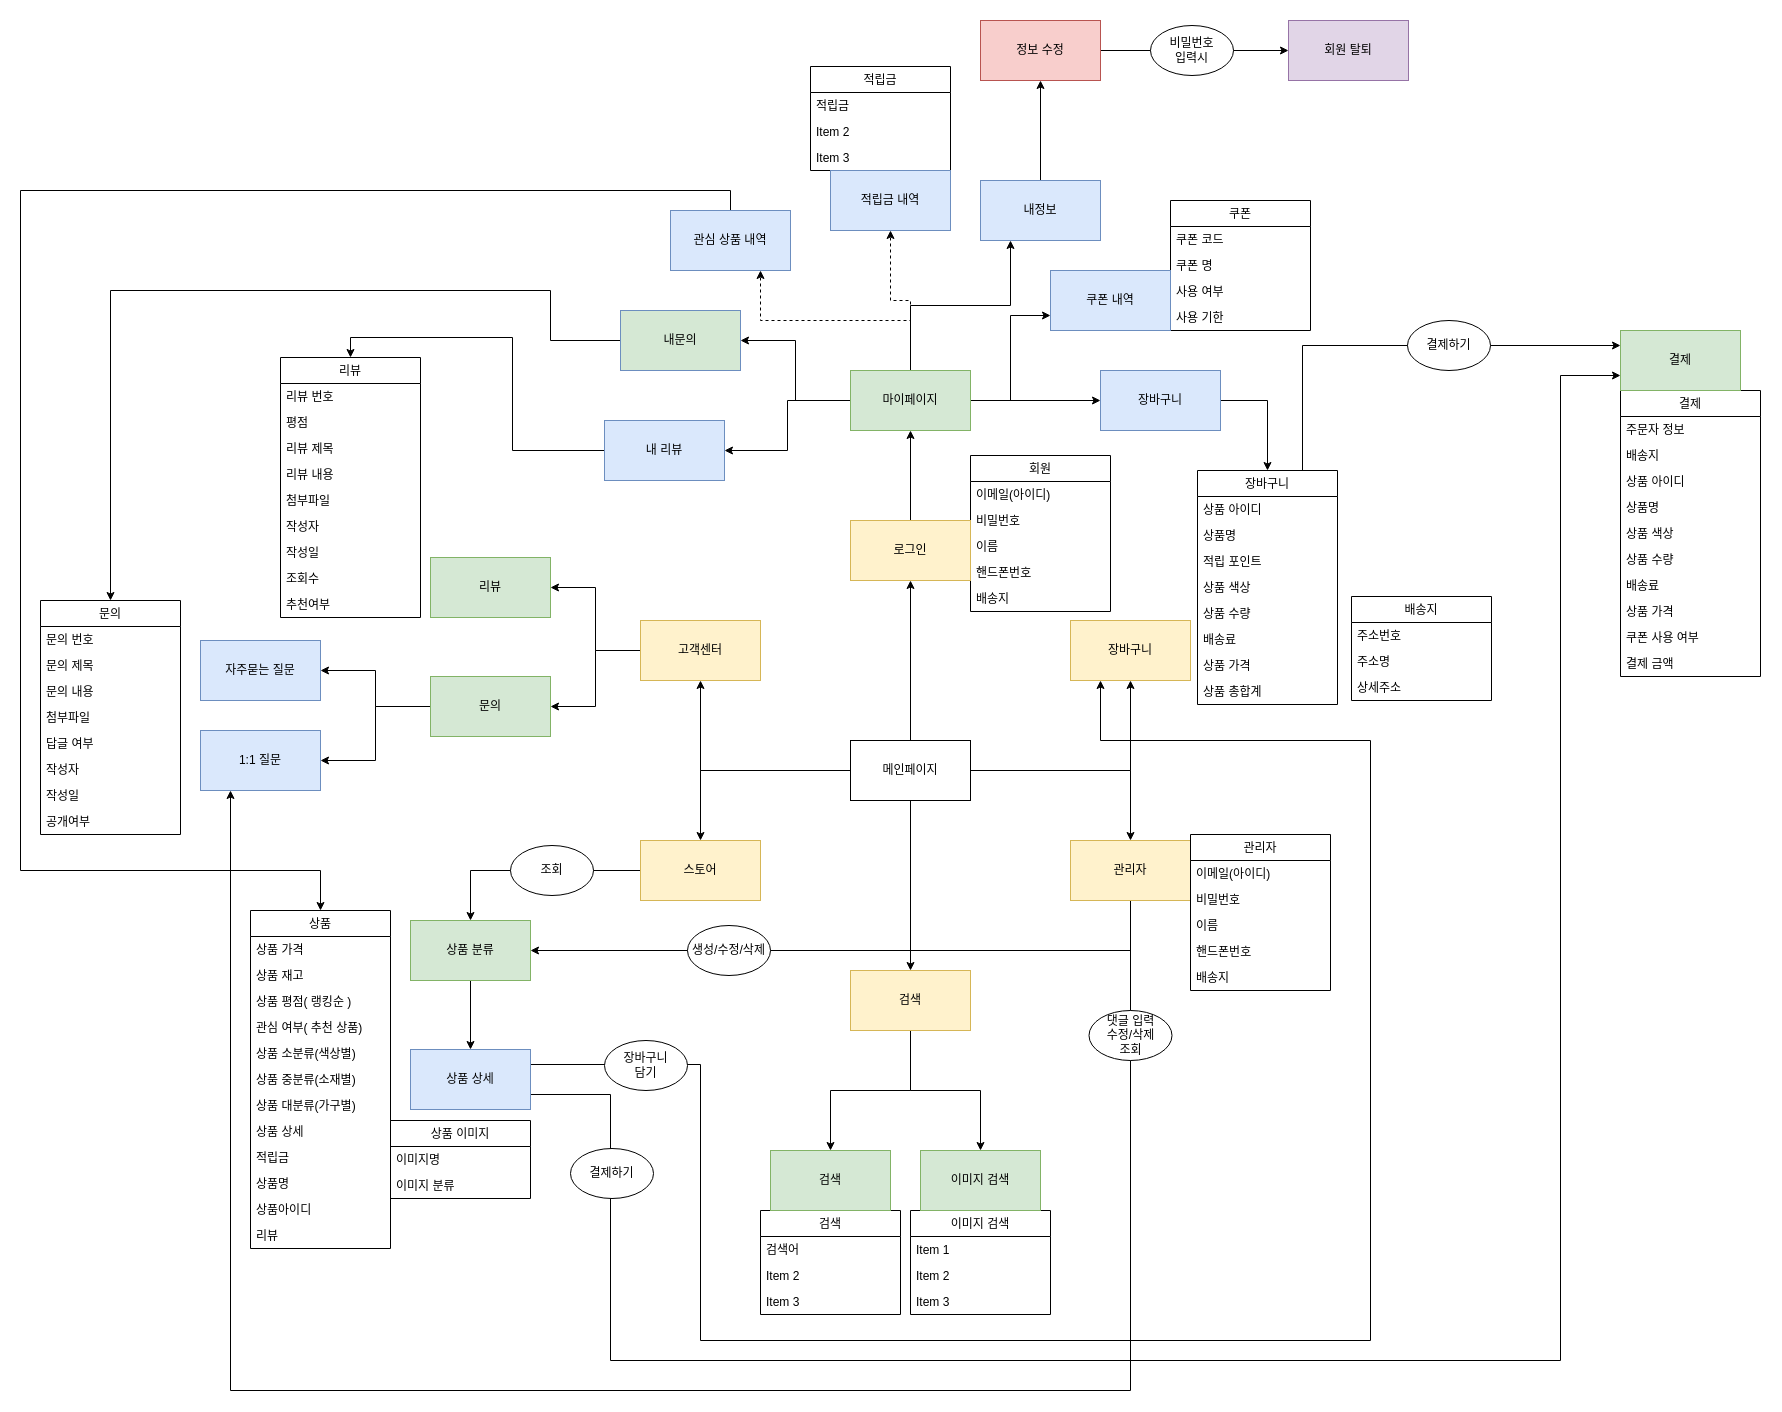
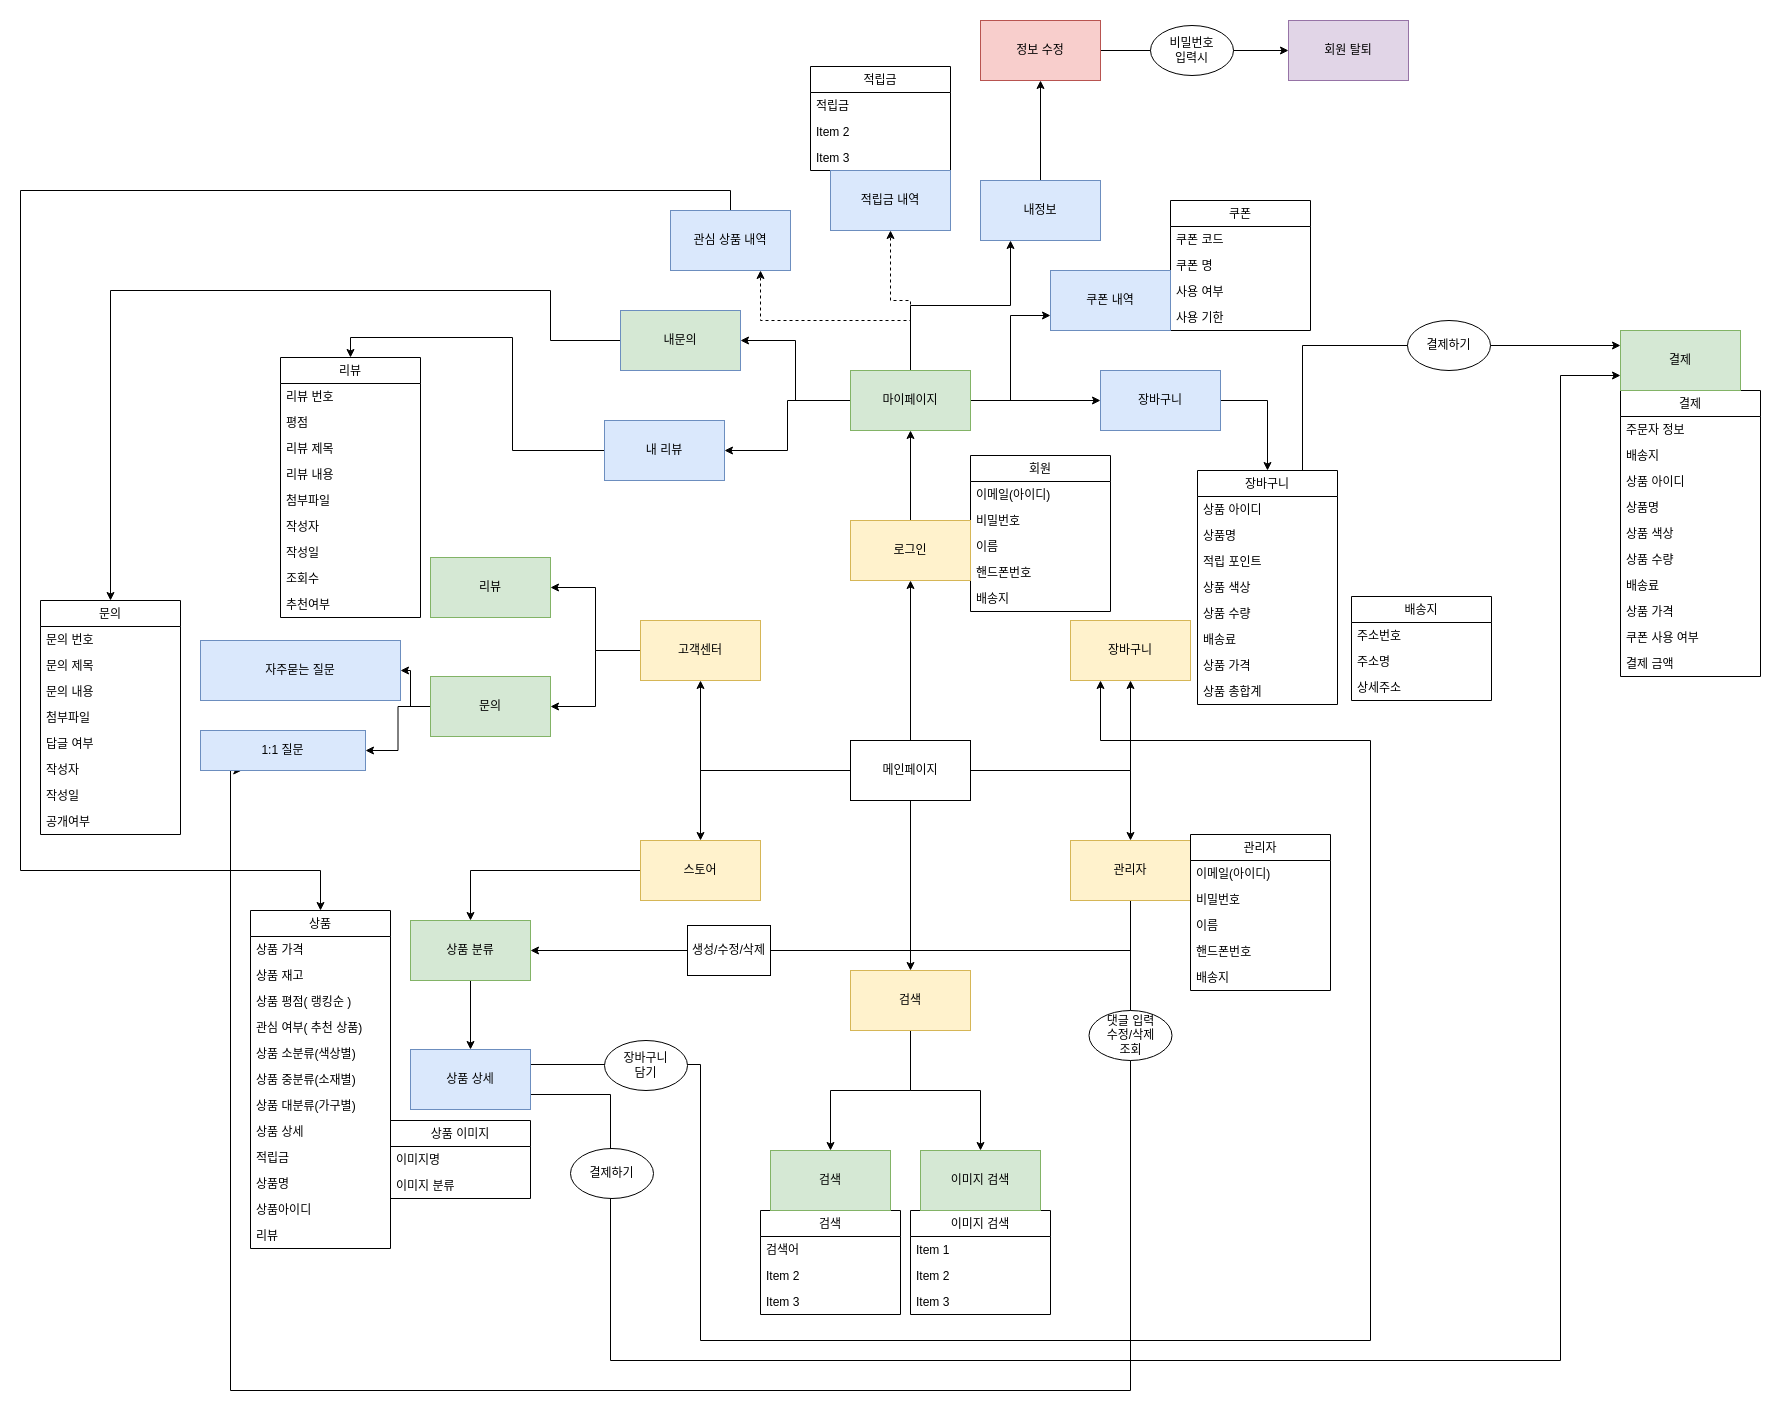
node "자주묻는 질문": size 120x60 -> 200x60
node "1:1 질문": size 120x60 -> 165x40
node "조회": removed
node "생성/수정/삭제": shape ellipse -> rectangle
